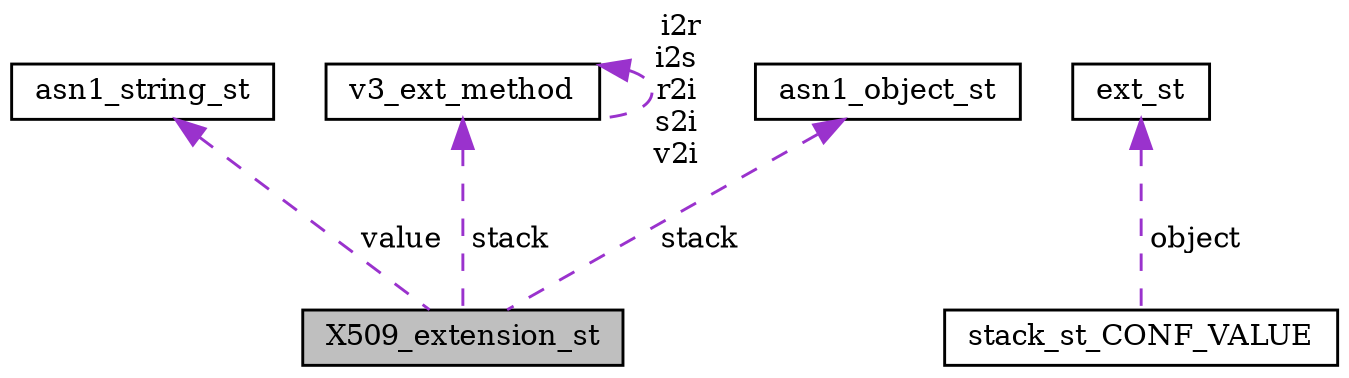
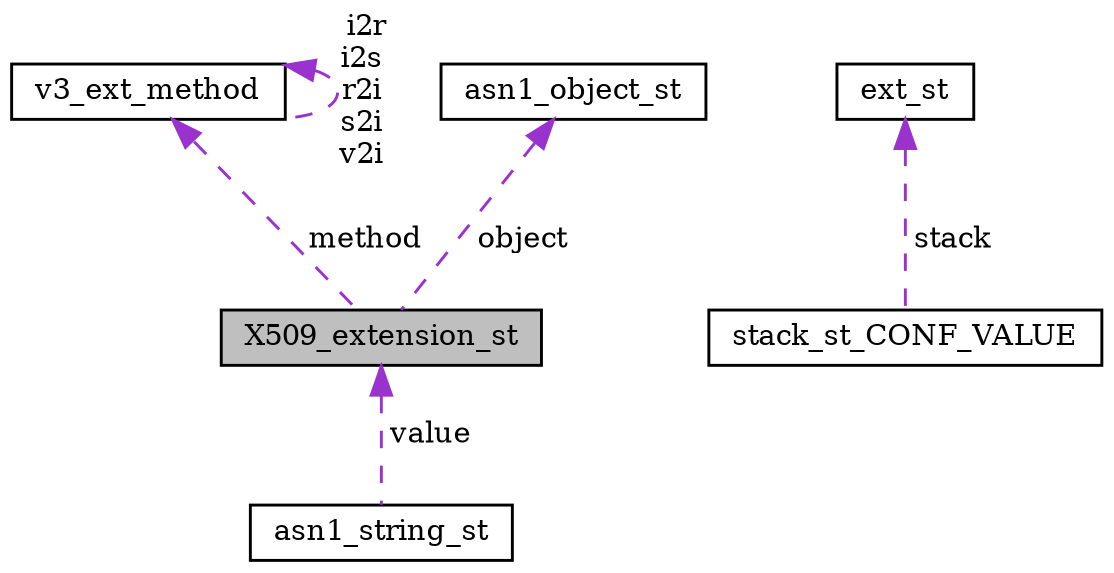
edge "X509_extension_st" -> "asn1_string_st": reversed
edge "X509_extension_st" -> "v3_ext_method": label " stack" -> " method"
edge "X509_extension_st" -> "asn1_object_st": label " stack" -> " object"
edge "stack_st_CONF_VALUE" -> "ext_st": label " object" -> " stack"
